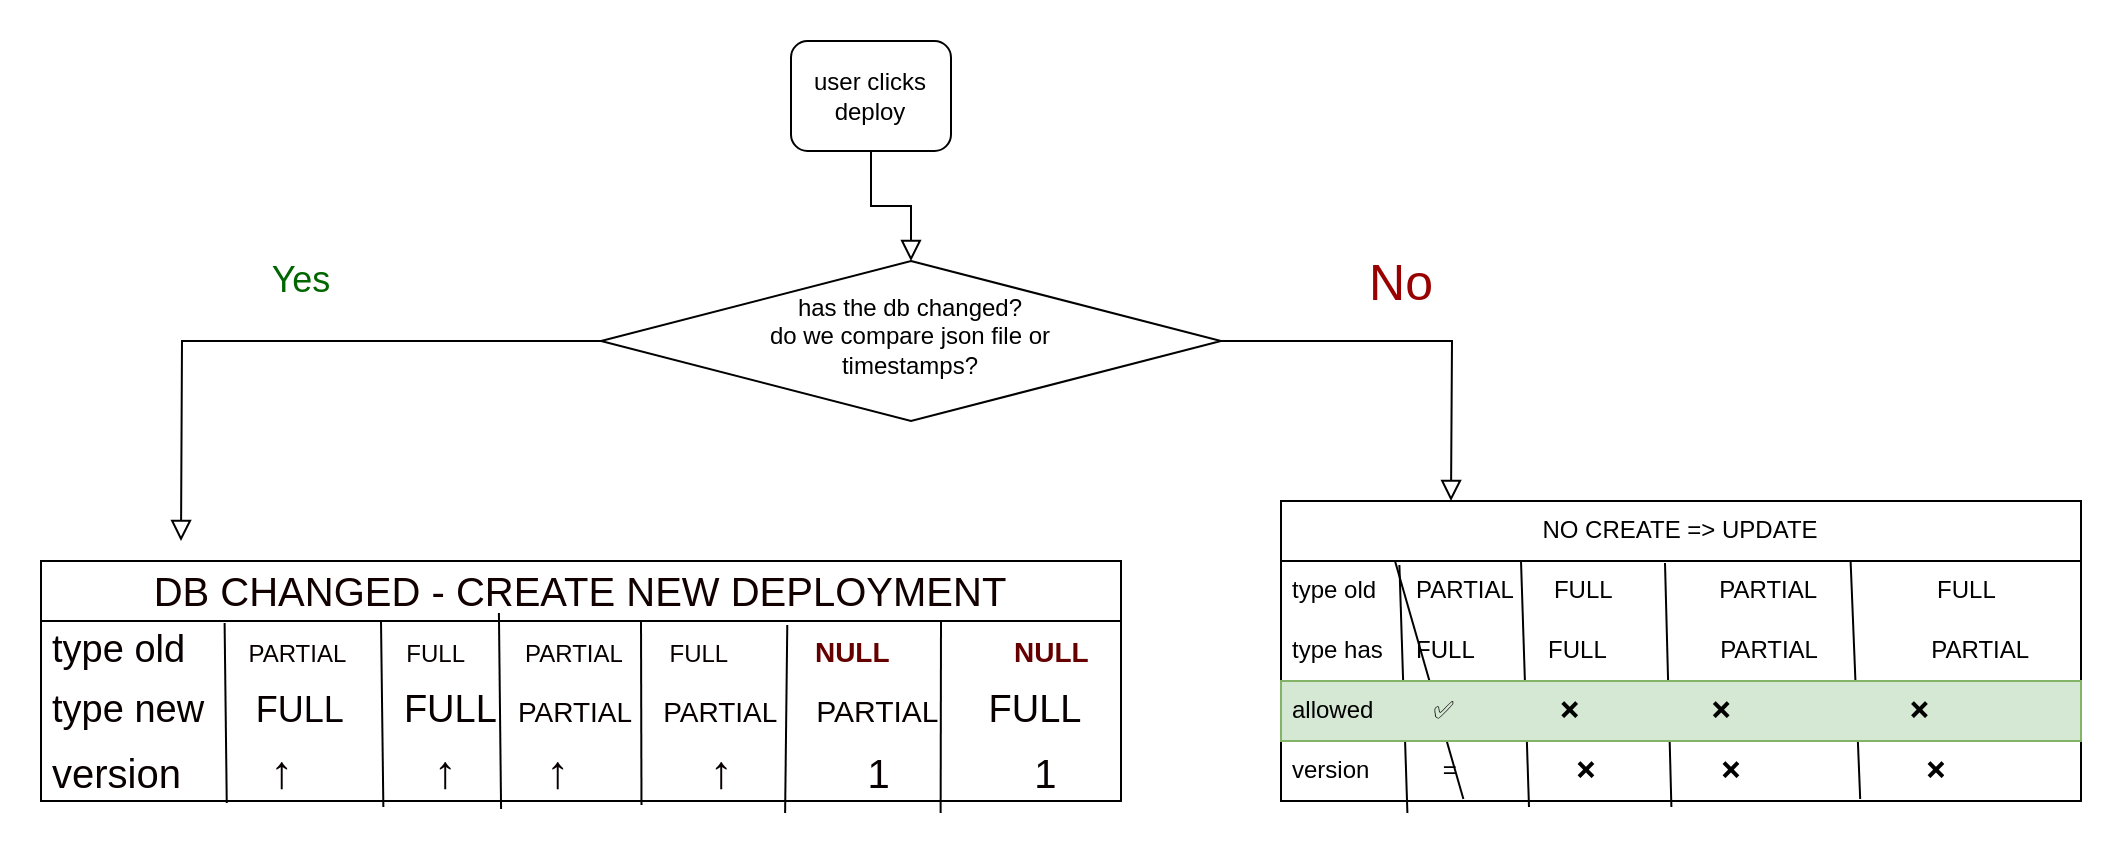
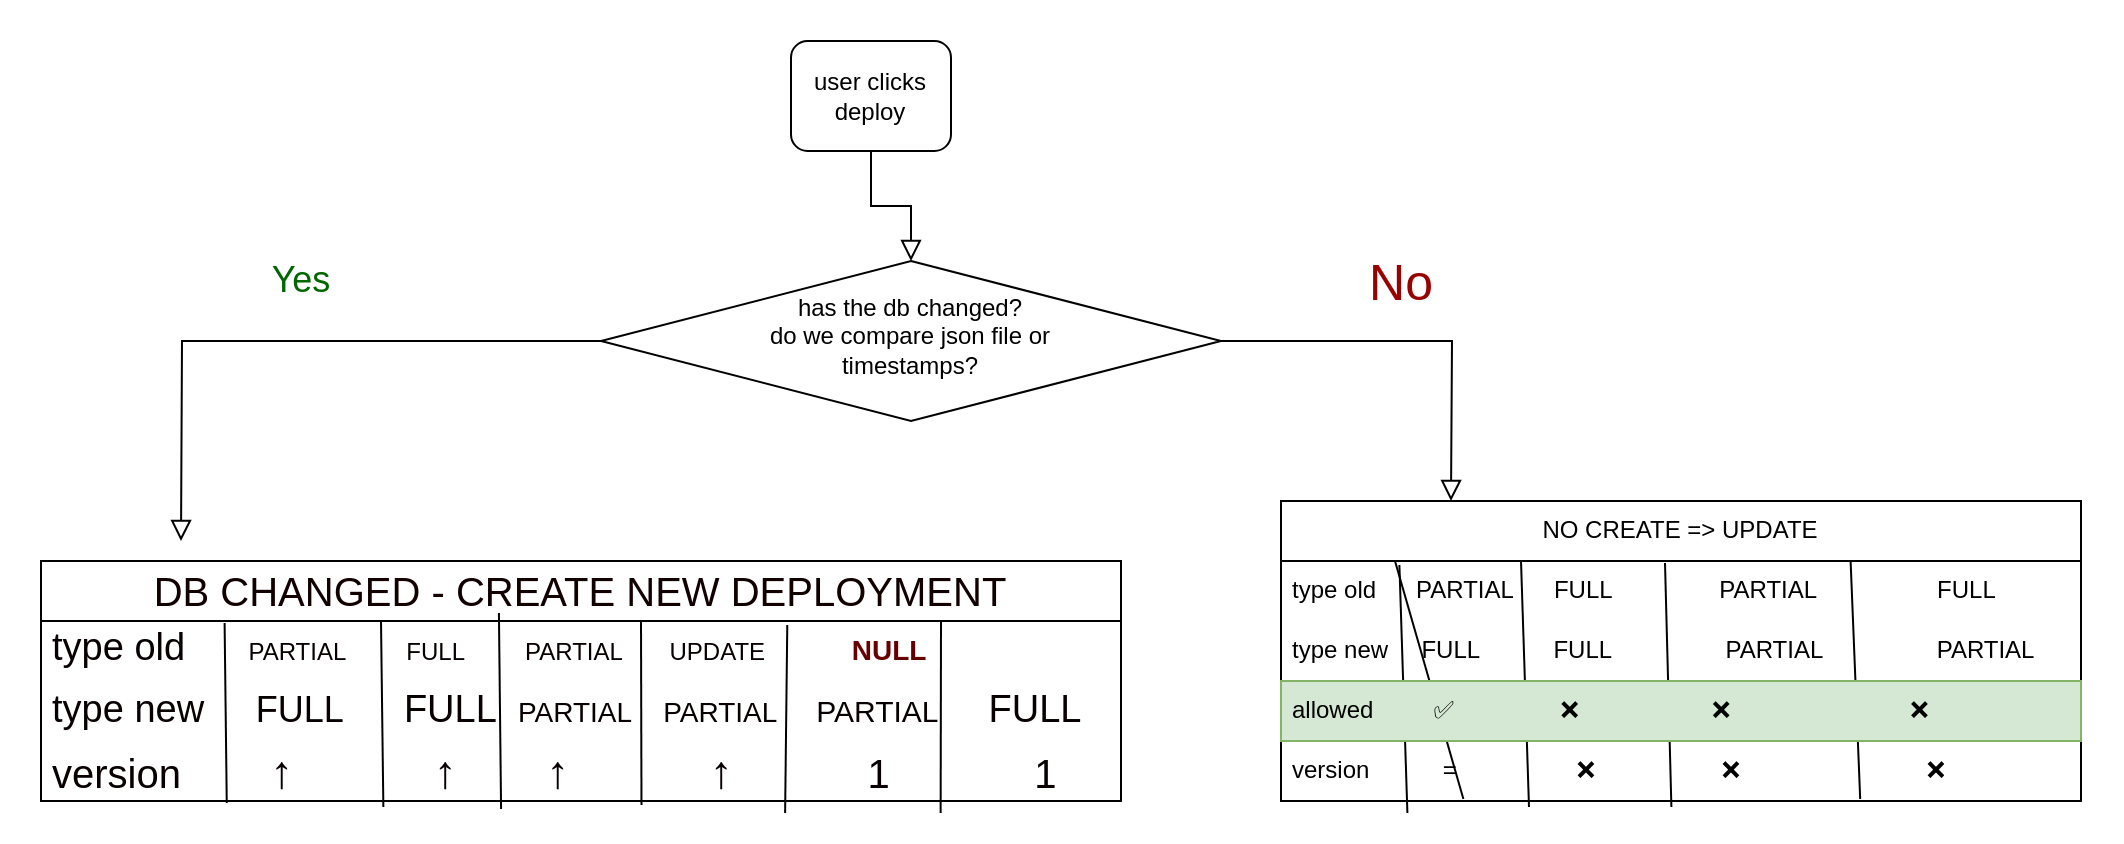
node "type old PARTIAL FULL PARTIAL FULL NULL NULL": label "type old PARTIAL FULL PARTIAL FULL NULL NULL" -> "type old PARTIAL FULL PARTIAL UPDATE NULL NULL"
node "type has FULL FULL PARTIAL PARTIAL": label "type has FULL FULL PARTIAL PARTIAL" -> "type new FULL FULL PARTIAL PARTIAL"
